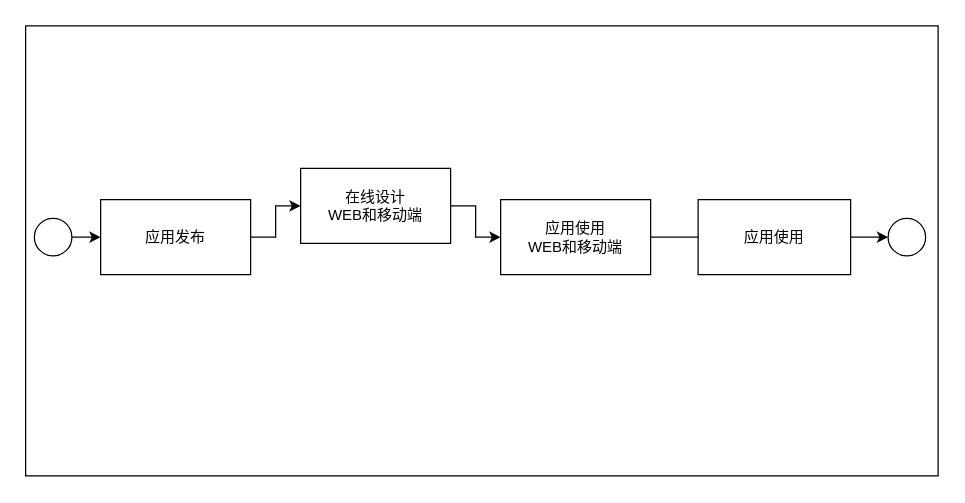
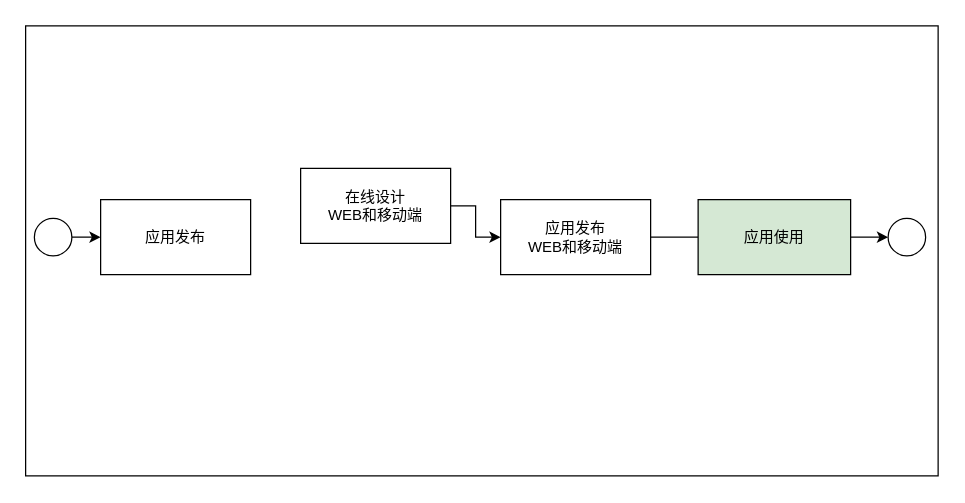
edge "应用发布" -> "在线设计 WEB和移动端": removed
node "应用使用 WEB和移动端": label "应用使用 WEB和移动端" -> "应用发布 WEB和移动端"
node "应用使用": fillcolor #ffffff -> #d5e8d4
